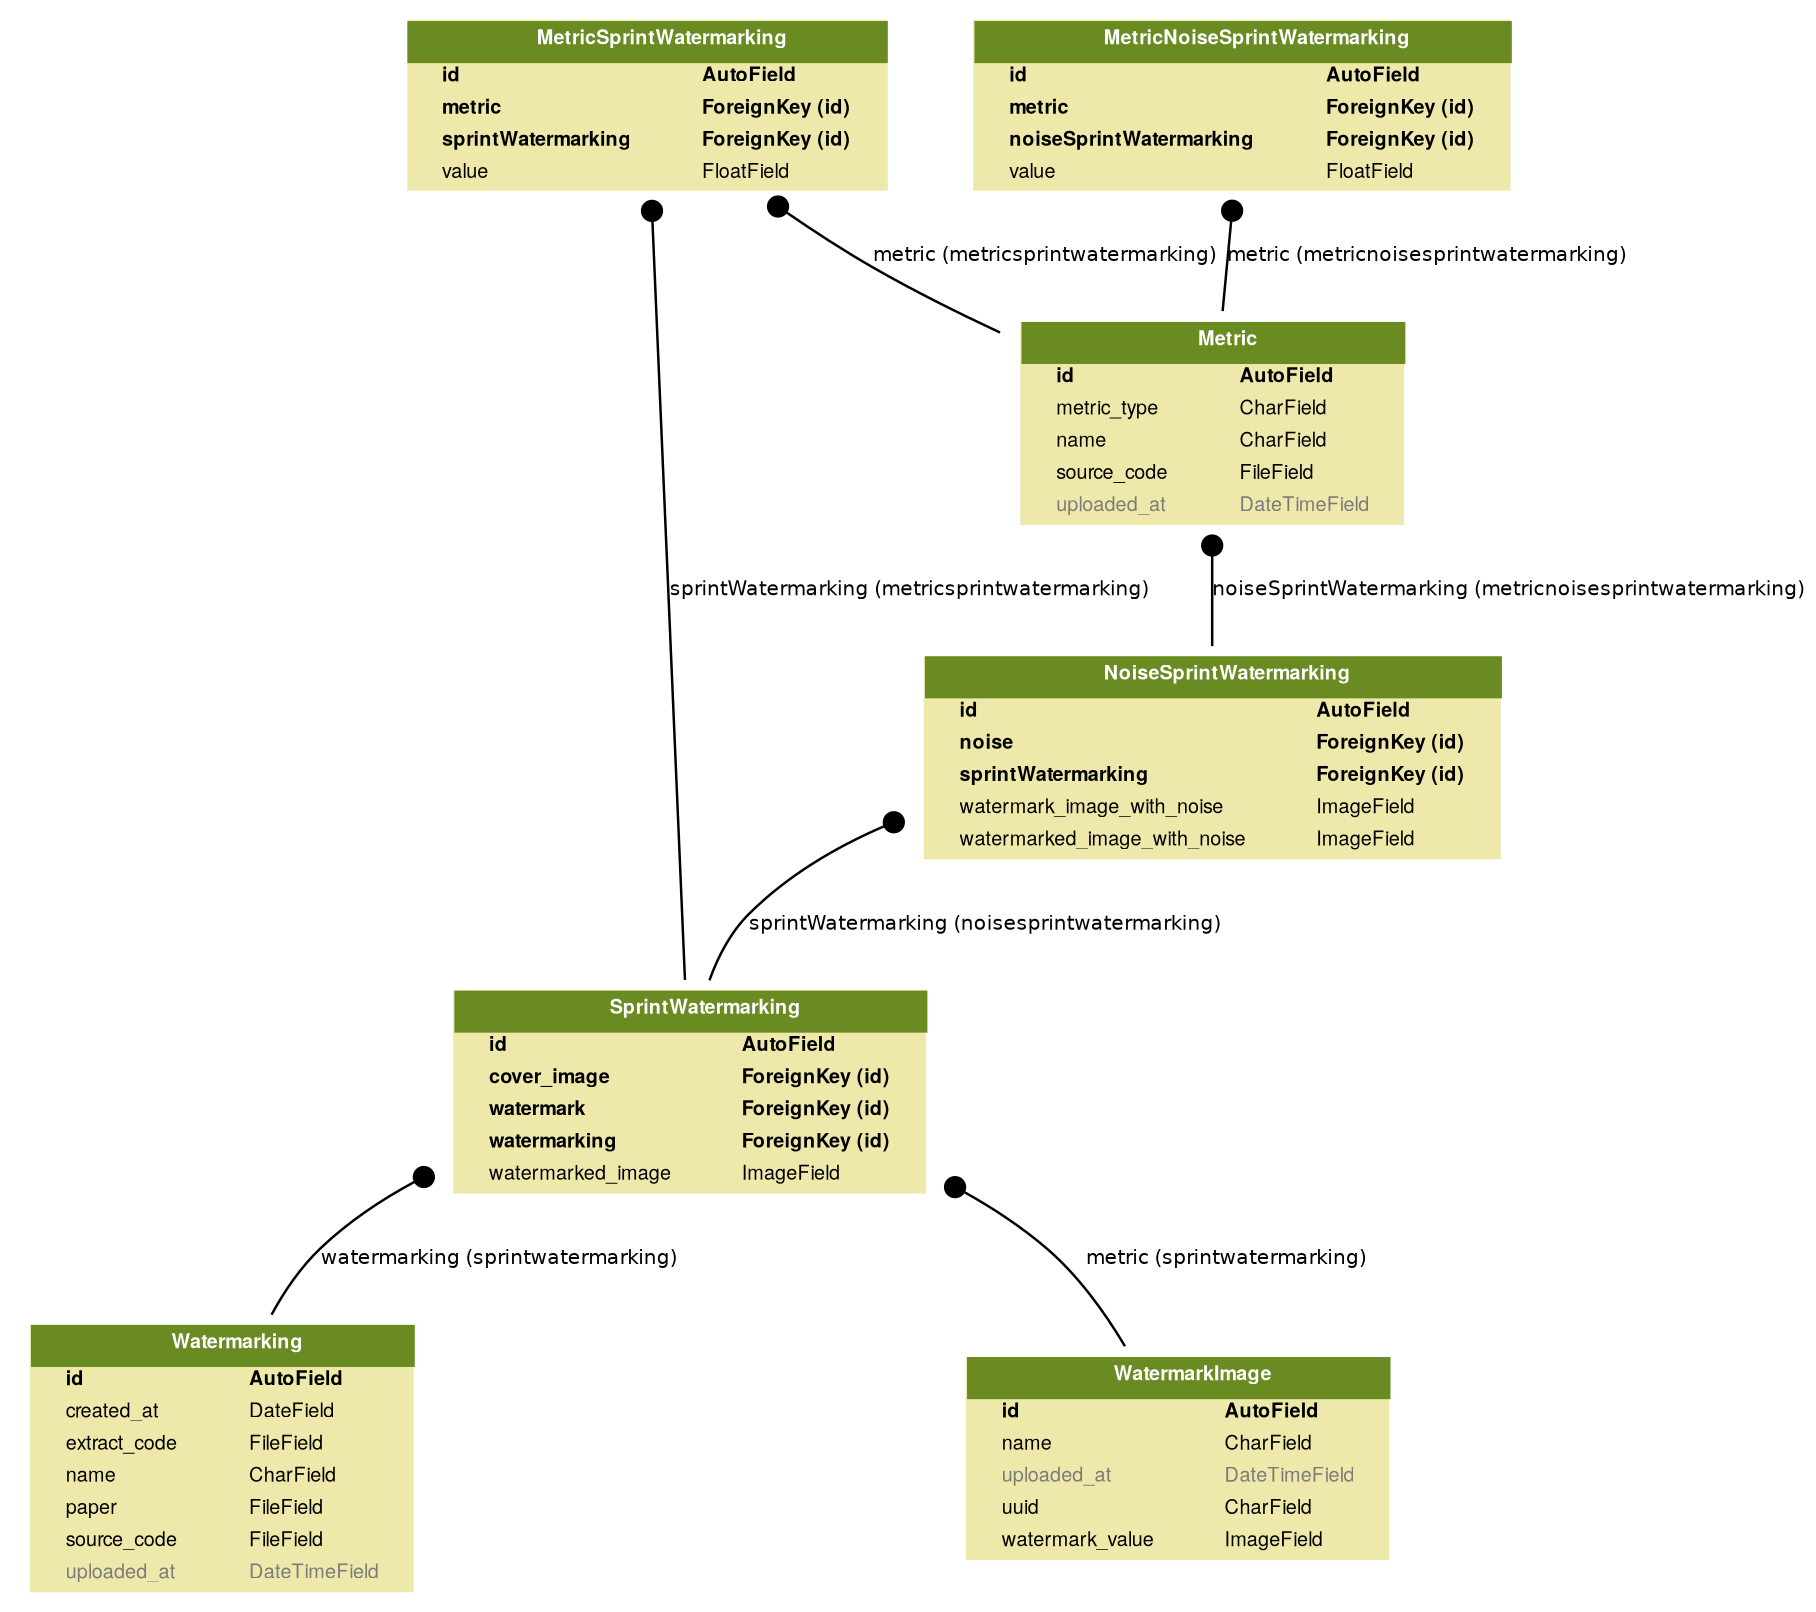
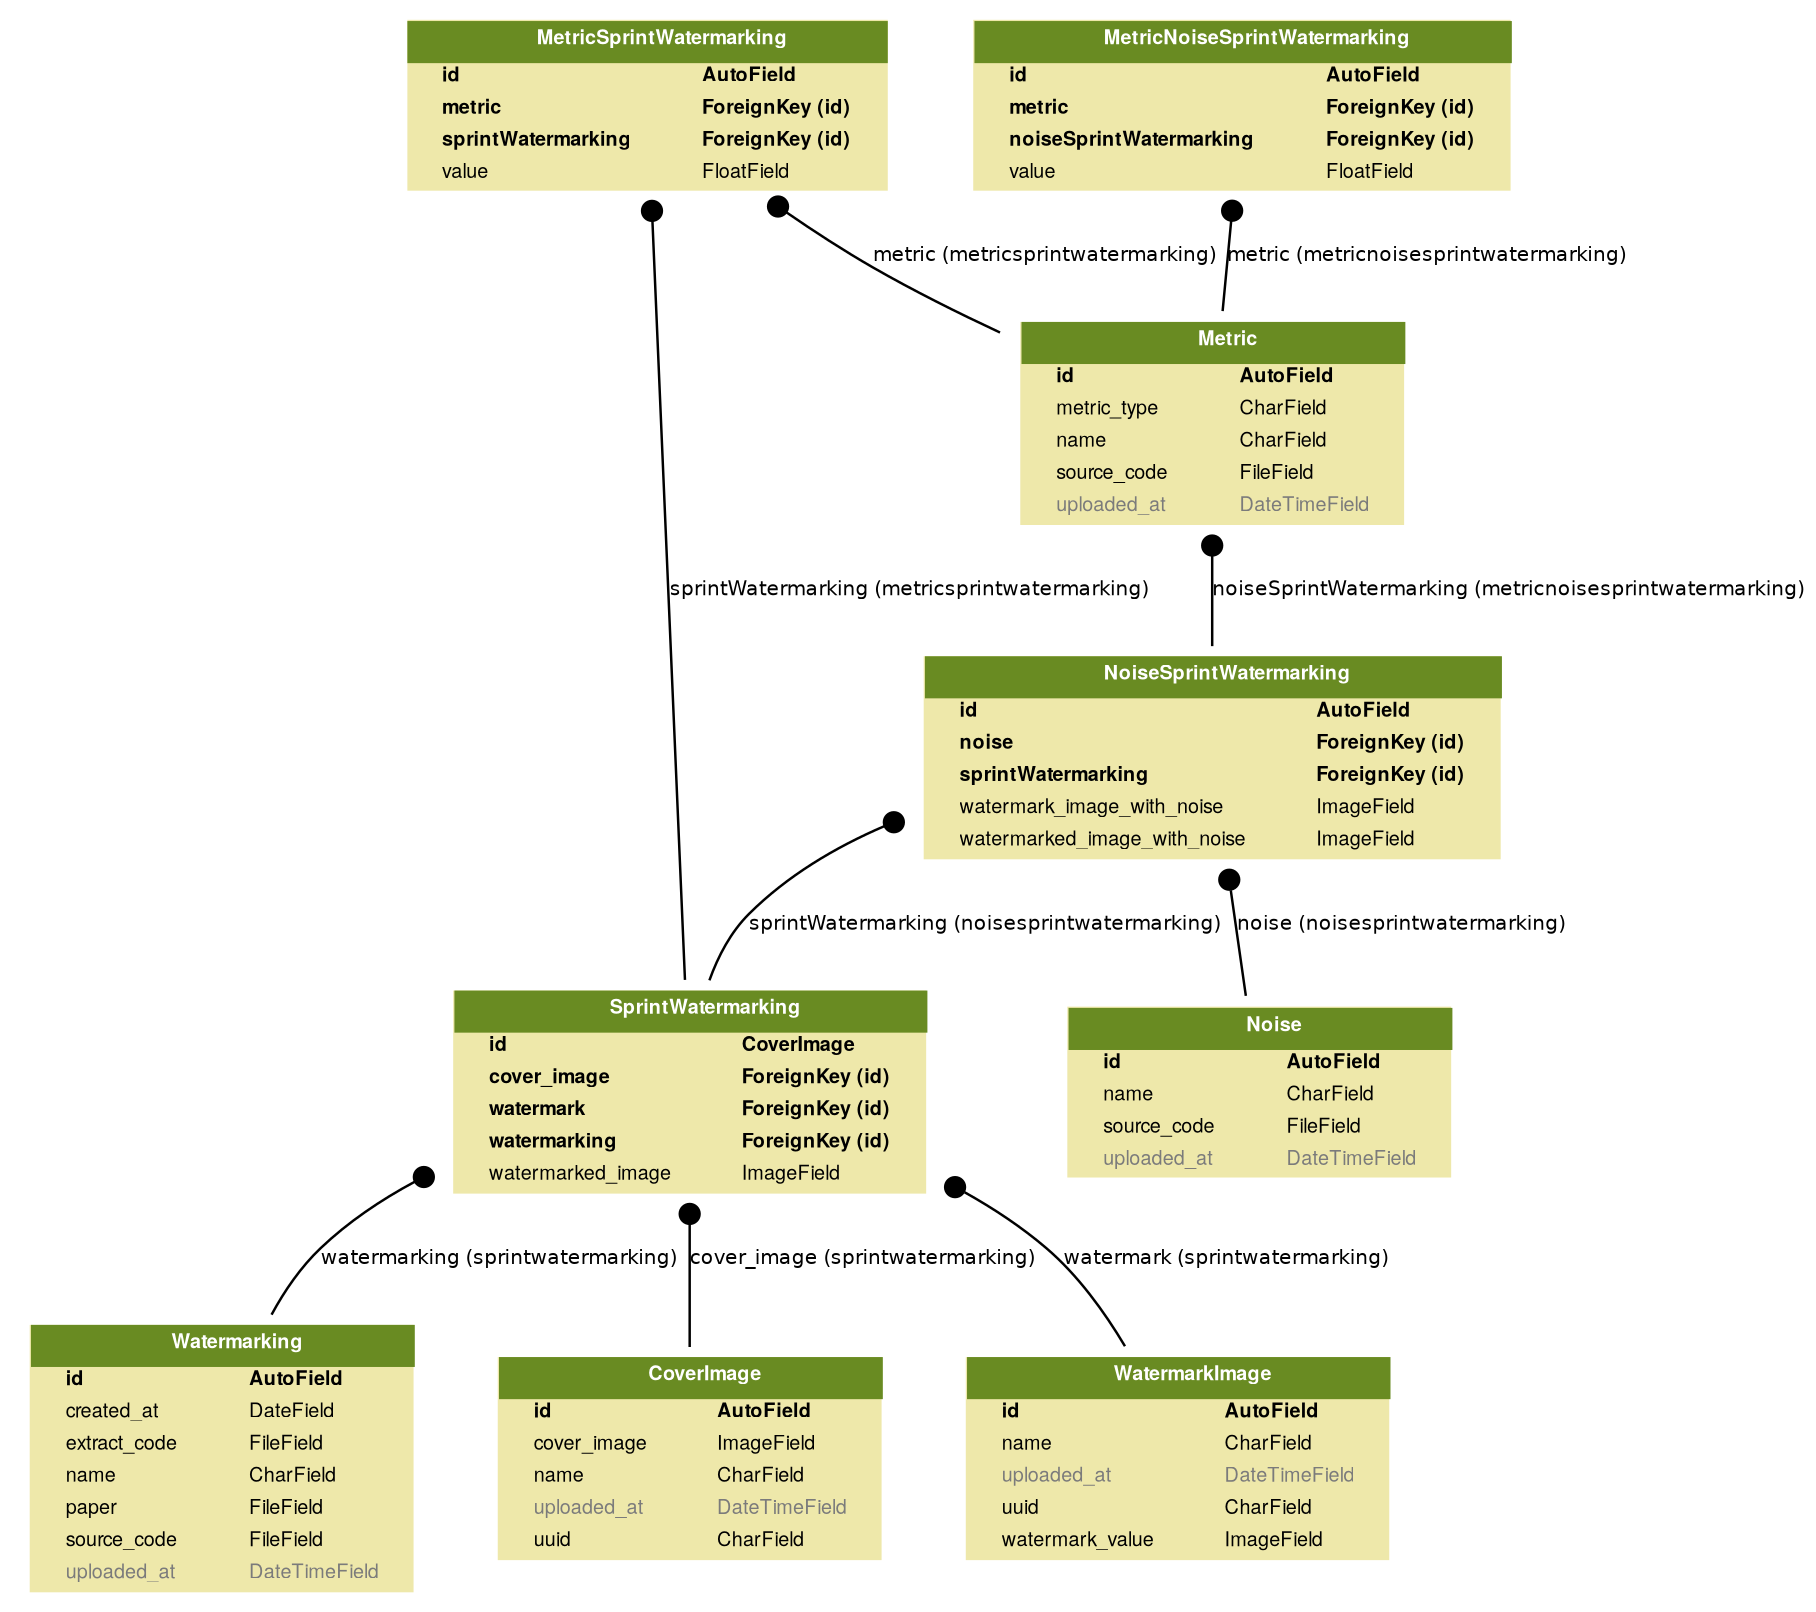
node "SprintWatermarking": text "AutoField" -> "CoverImage"
node "Noise": added
edge "SprintWatermarking" -- "WatermarkImage": label "metric (sprintwatermarking)" -> "watermark (sprintwatermarking)"
node "CoverImage": added
